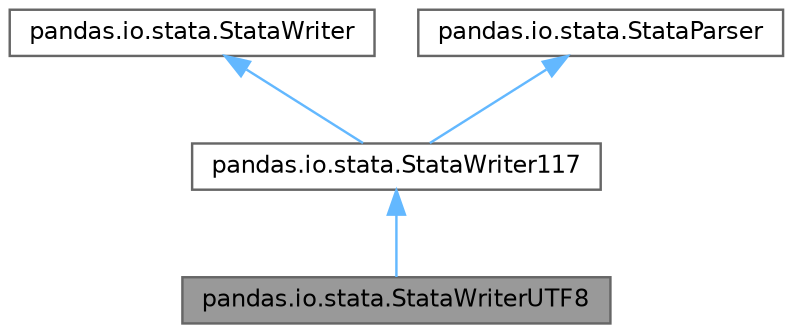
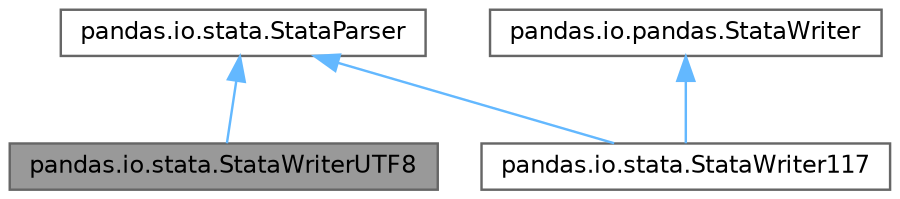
node "pandas.io.stata.StataWriter": label "pandas.io.stata.StataWriter" -> "pandas.io.pandas.StataWriter"
edge "pandas.io.stata.StataWriterUTF8" -> "pandas.io.stata.StataWriter117": now "pandas.io.stata.StataWriterUTF8" -> "pandas.io.stata.StataParser"
